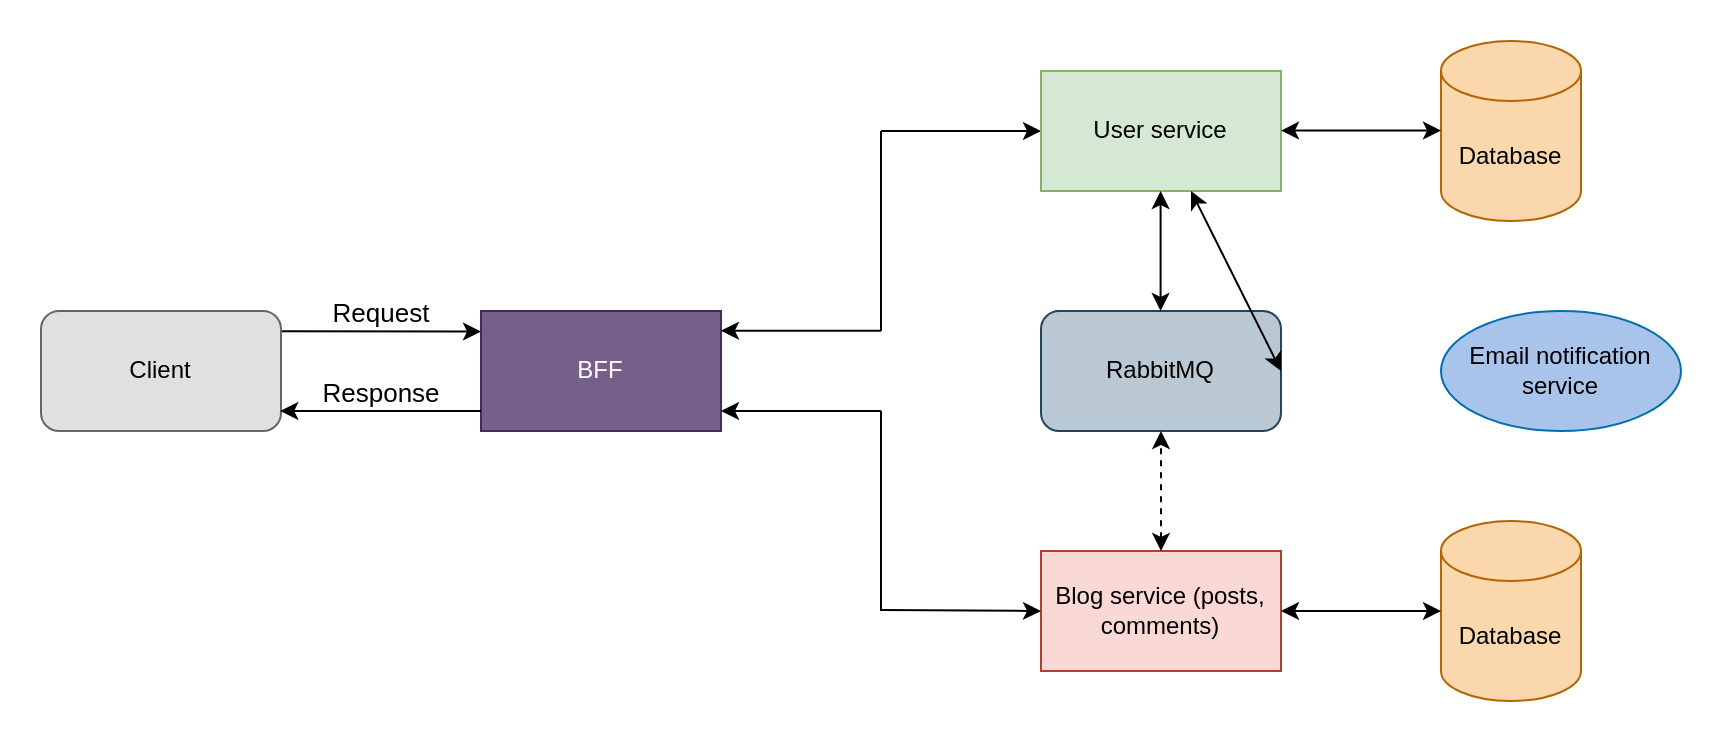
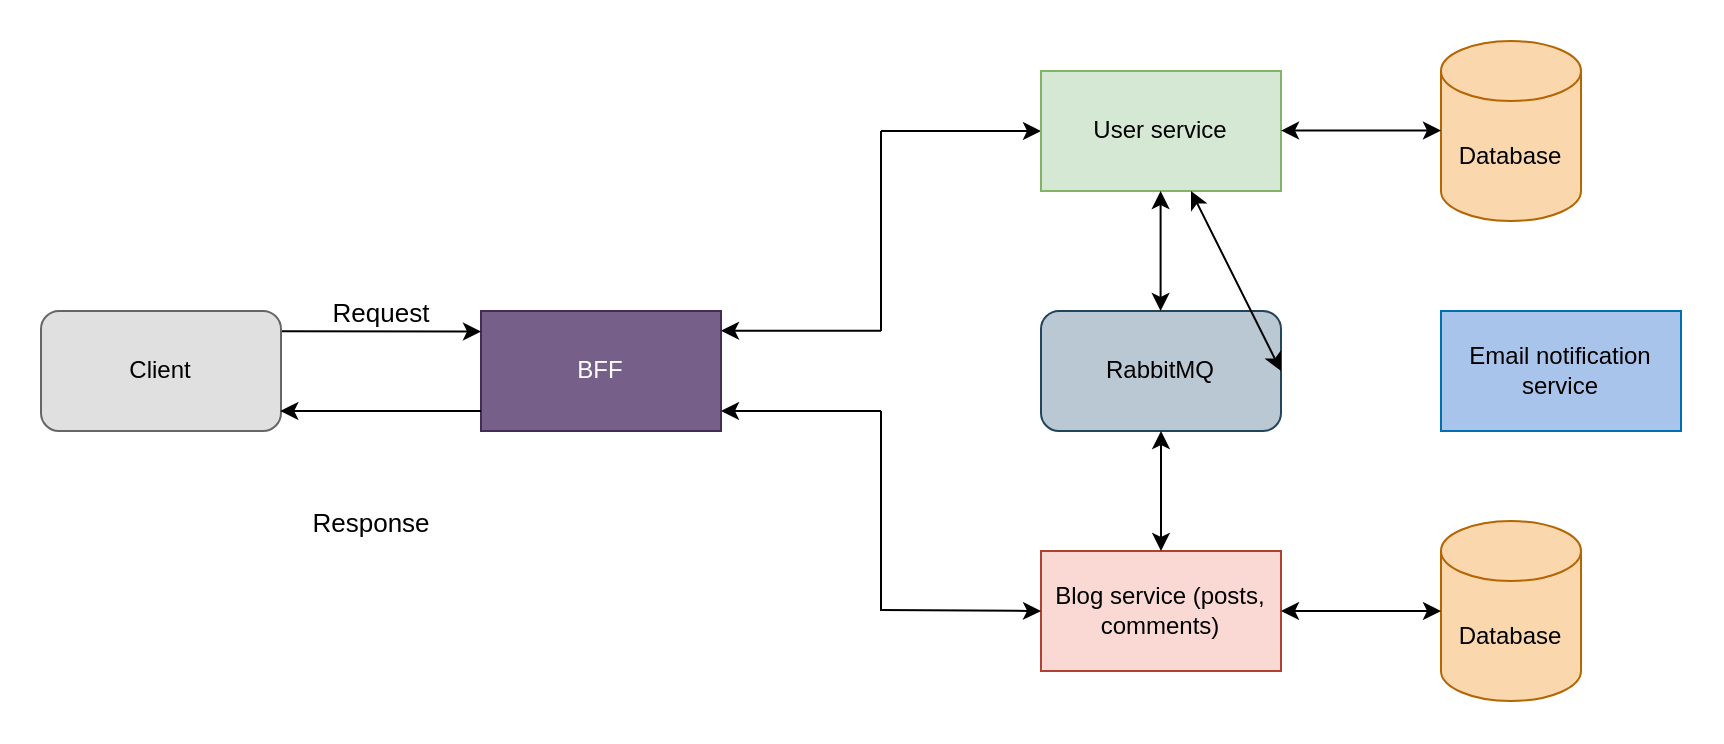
node "Email notification service": shape ellipse -> rectangle
node "Response": moved (381, 391) -> (371, 521)
edge "RabbitMQ" -- "Blog service (posts, comments)": style dashed -> solid
